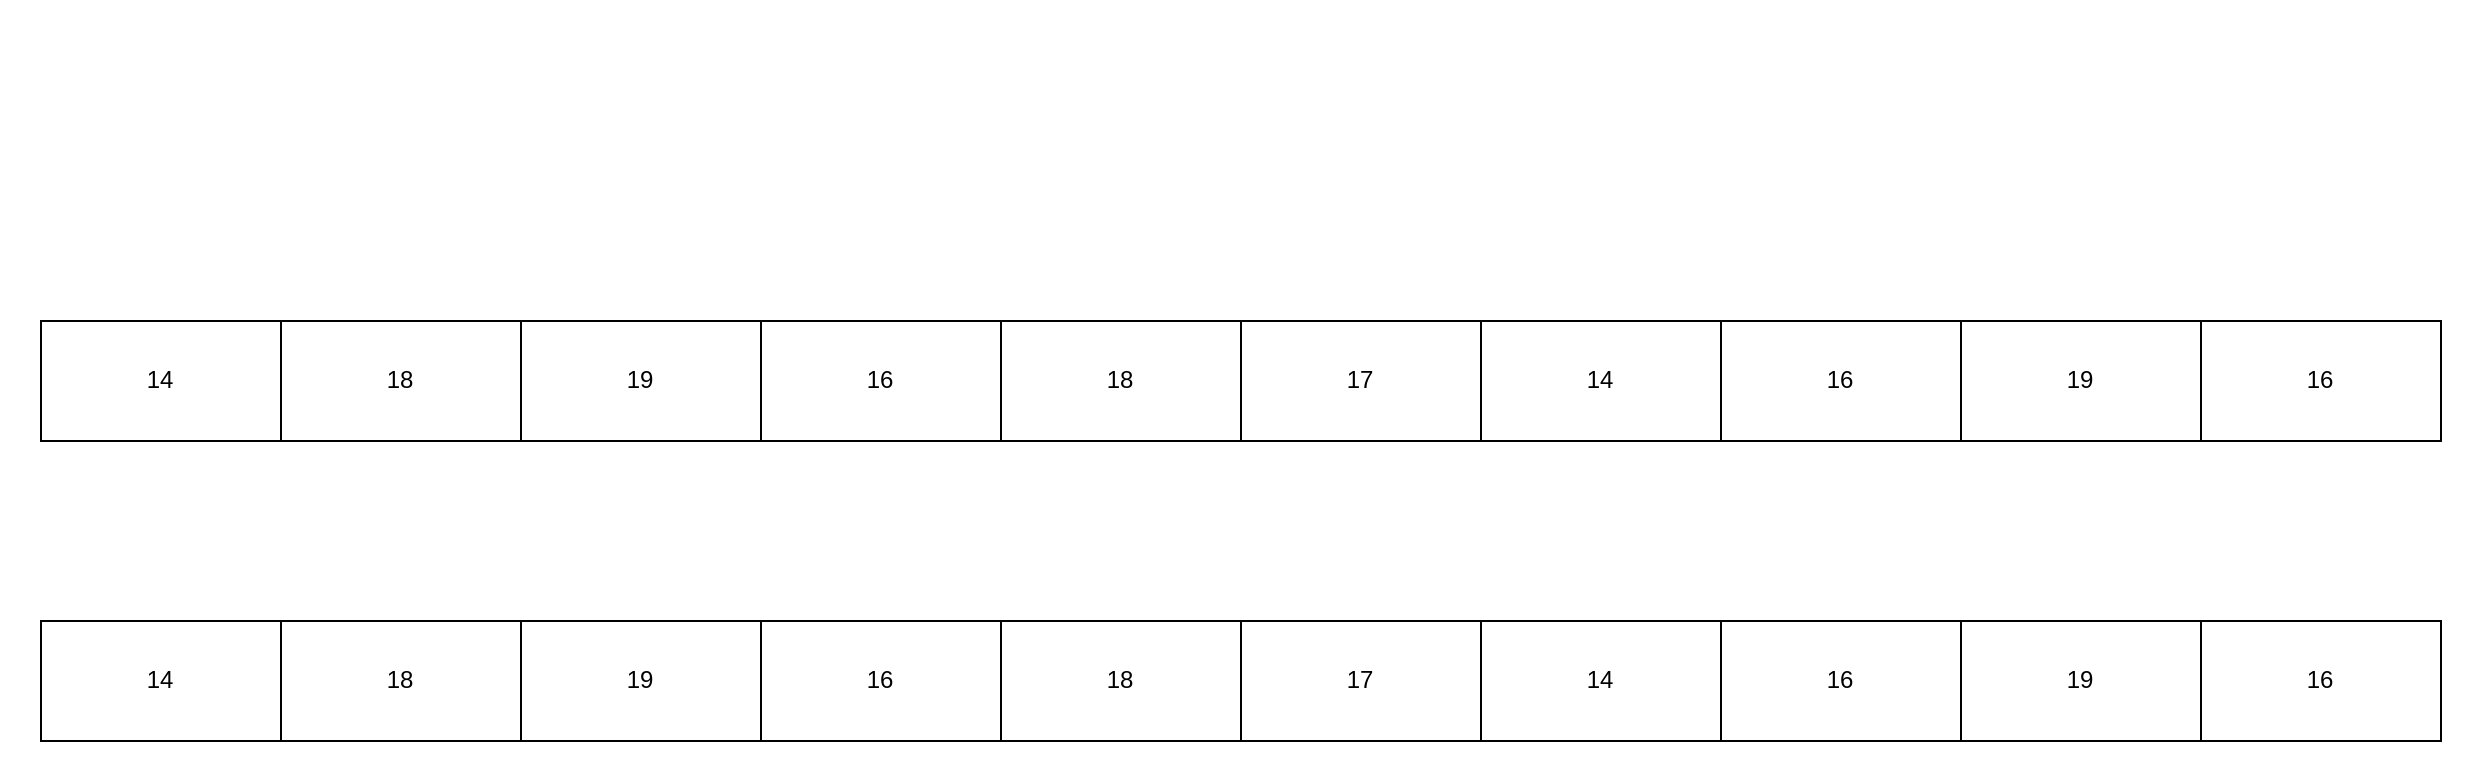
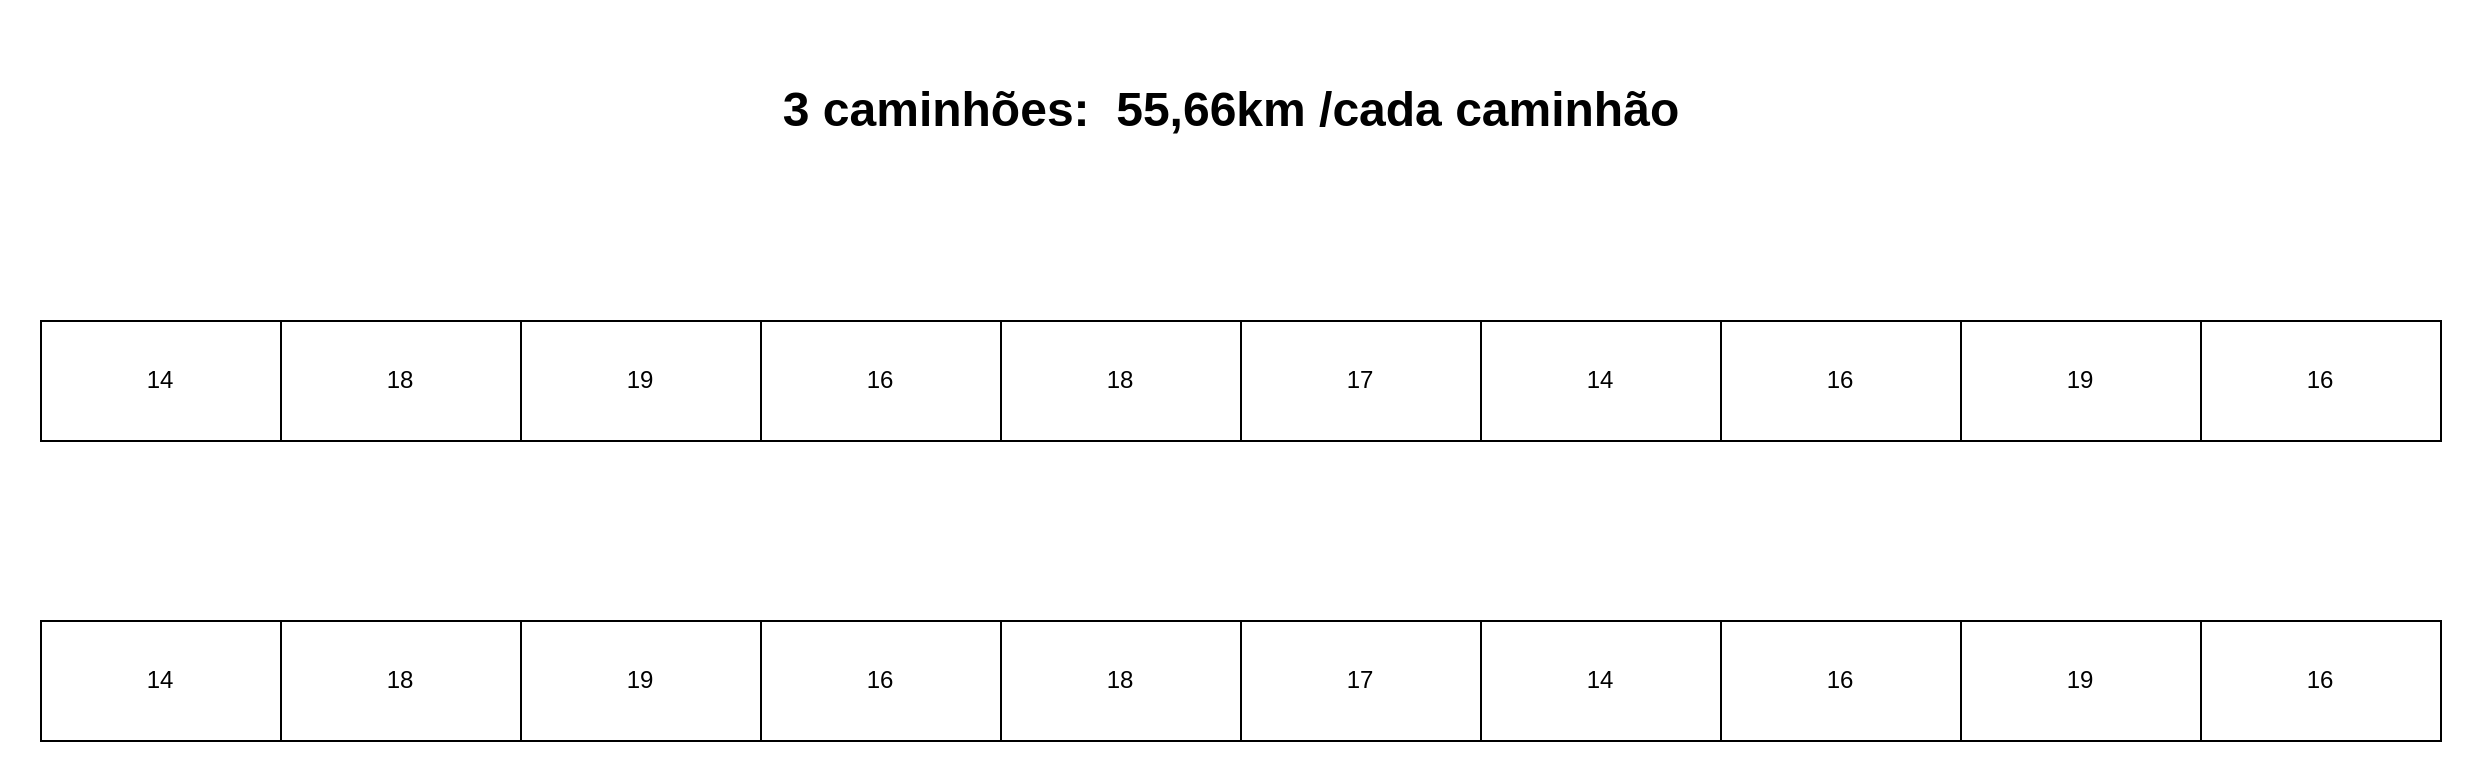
node "3 caminhões: 55,66km /cada caminhão": added
